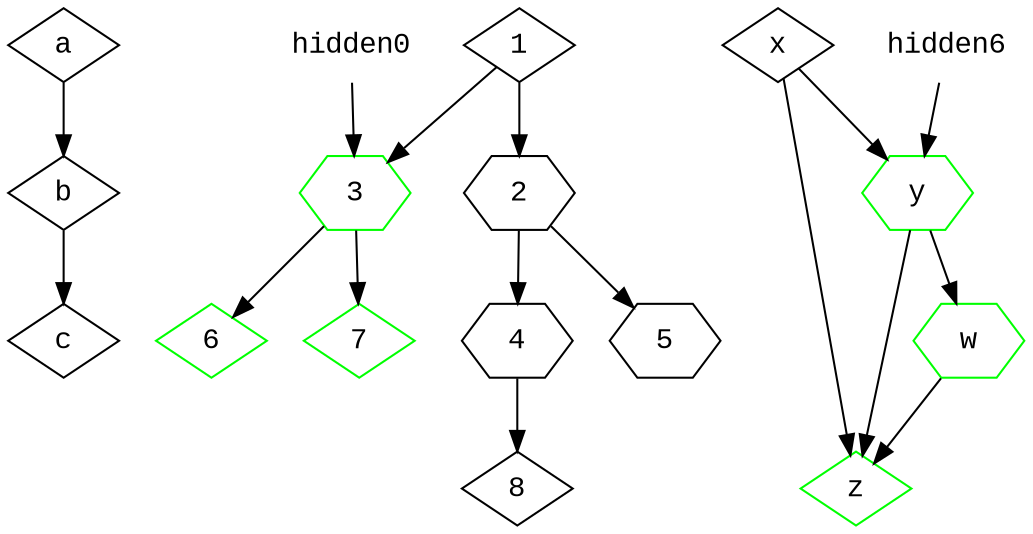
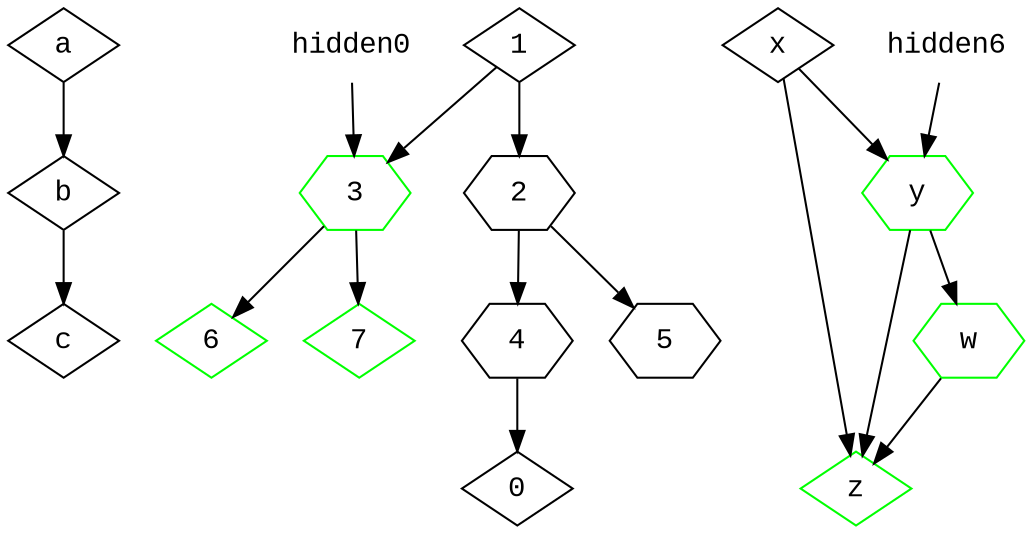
node "8": label "8" -> "0"
